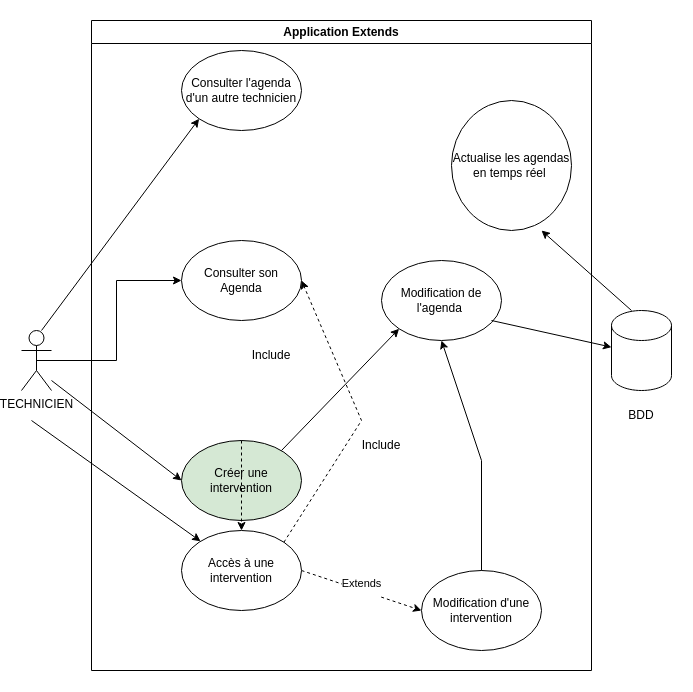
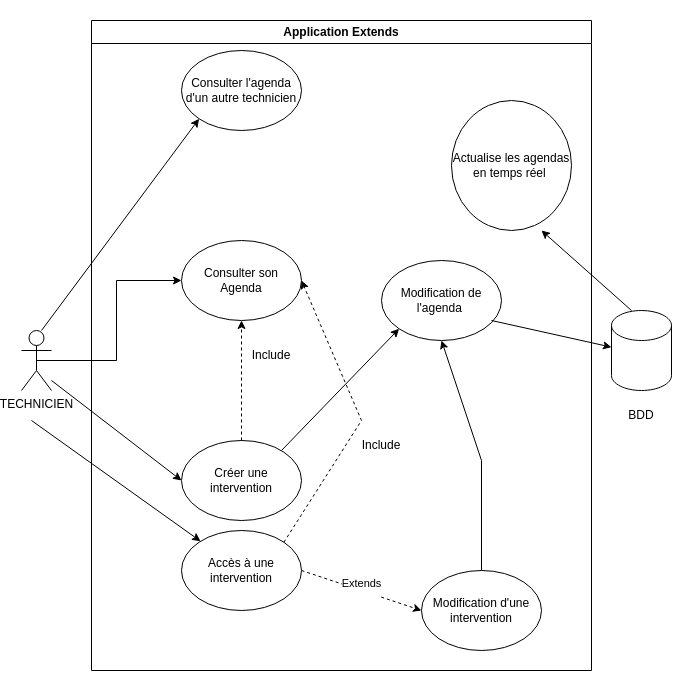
node "Créer une intervention": fillcolor #d5e8d4 -> #ffffff
edge "Créer une intervention" -> "Accès à une intervention": now "Créer une intervention" -> "Consulter son Agenda"
